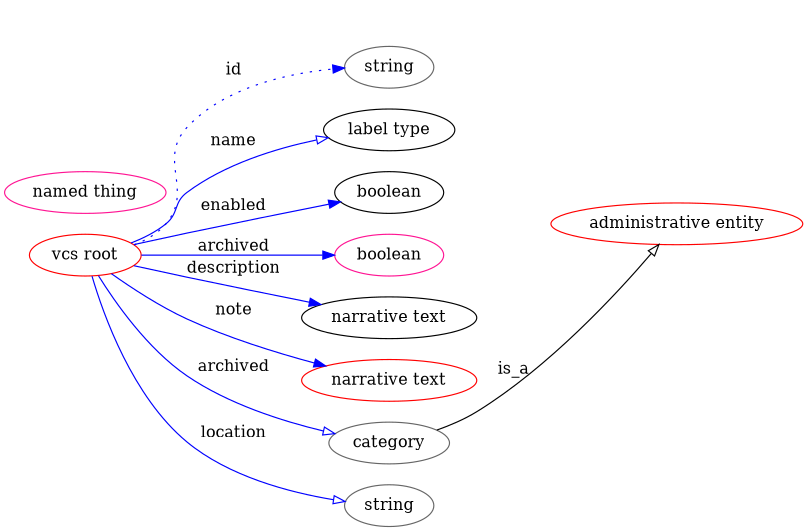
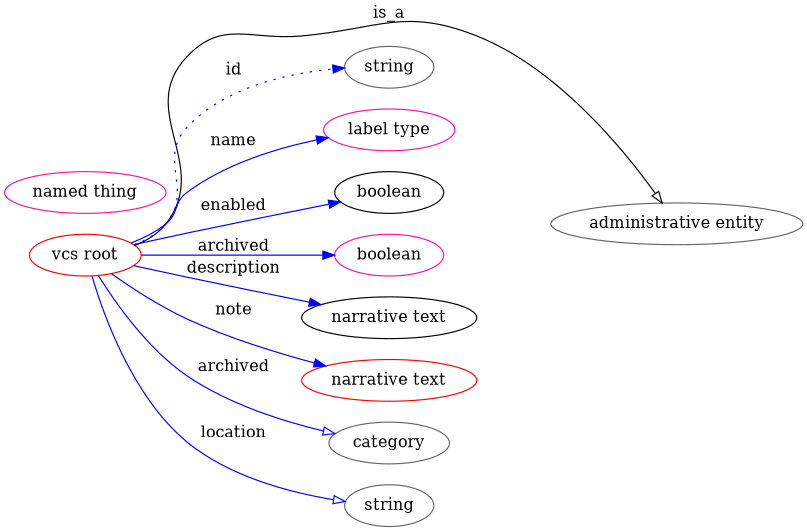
node "label type": color black -> deeppink
edge "vcs root" -> "label type": arrowhead onormal -> normal
node "administrative entity": color red -> gray40
edge "category" -> "administrative entity": now "vcs root" -> "administrative entity"
